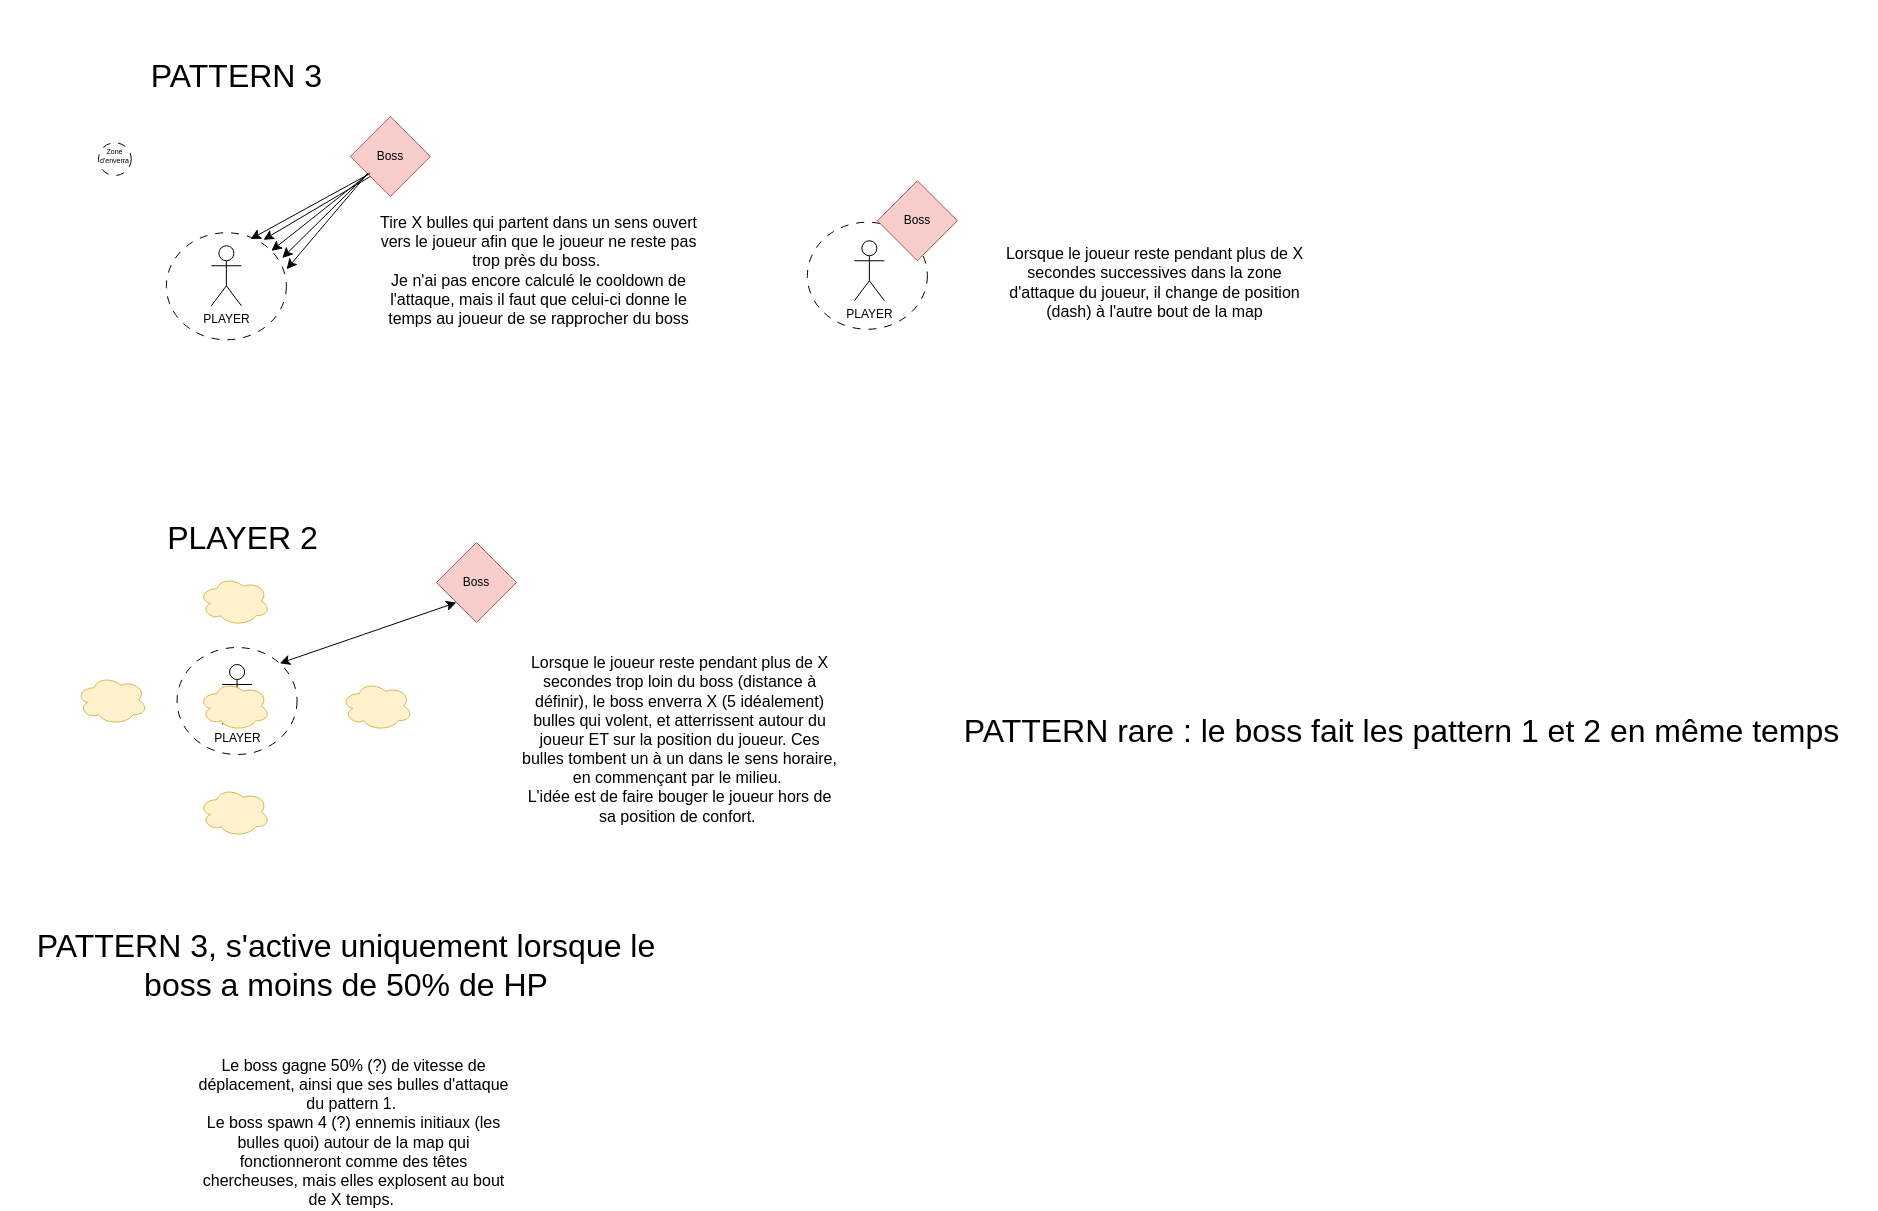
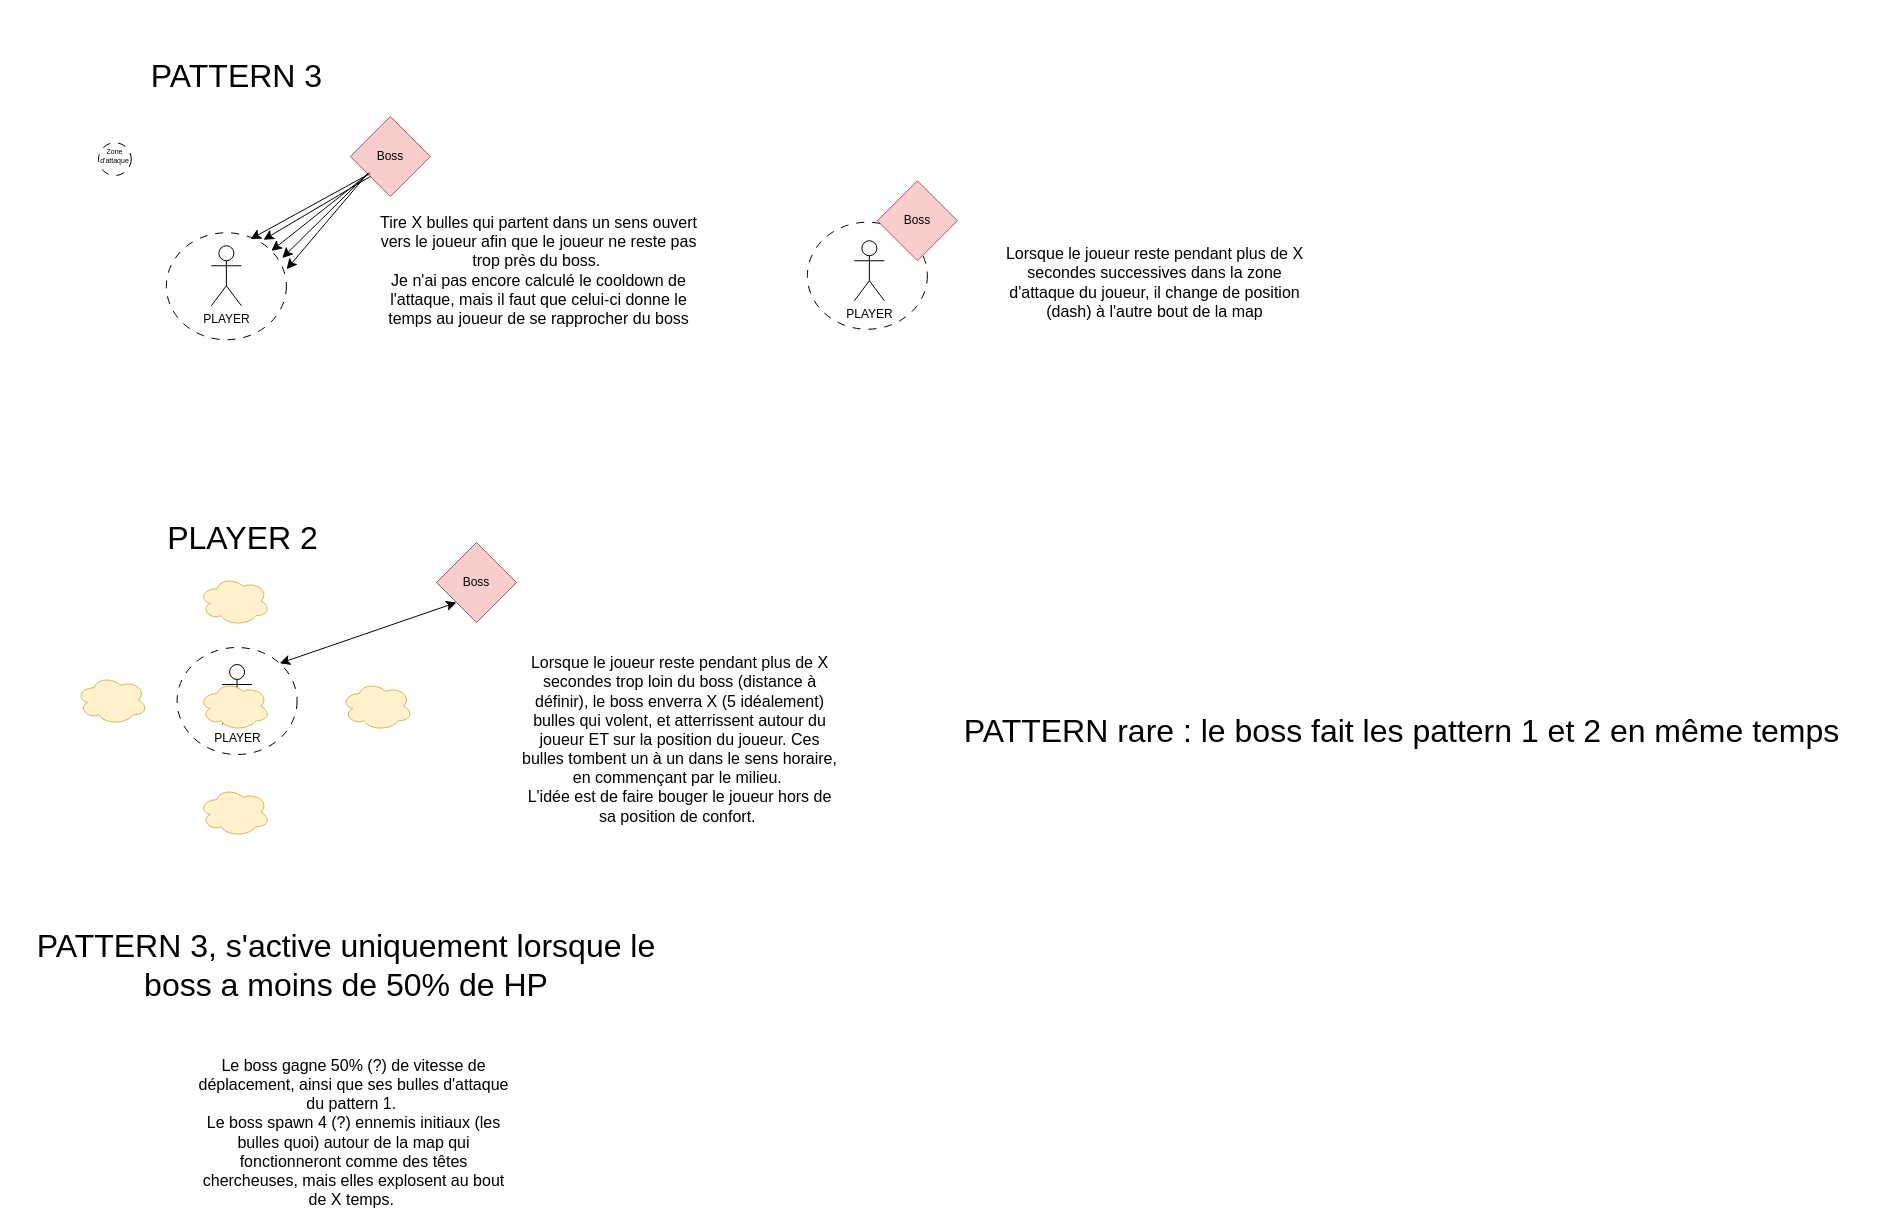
node "Zone d'enverra": label "Zone d'enverra" -> "Zone d'attaque"
